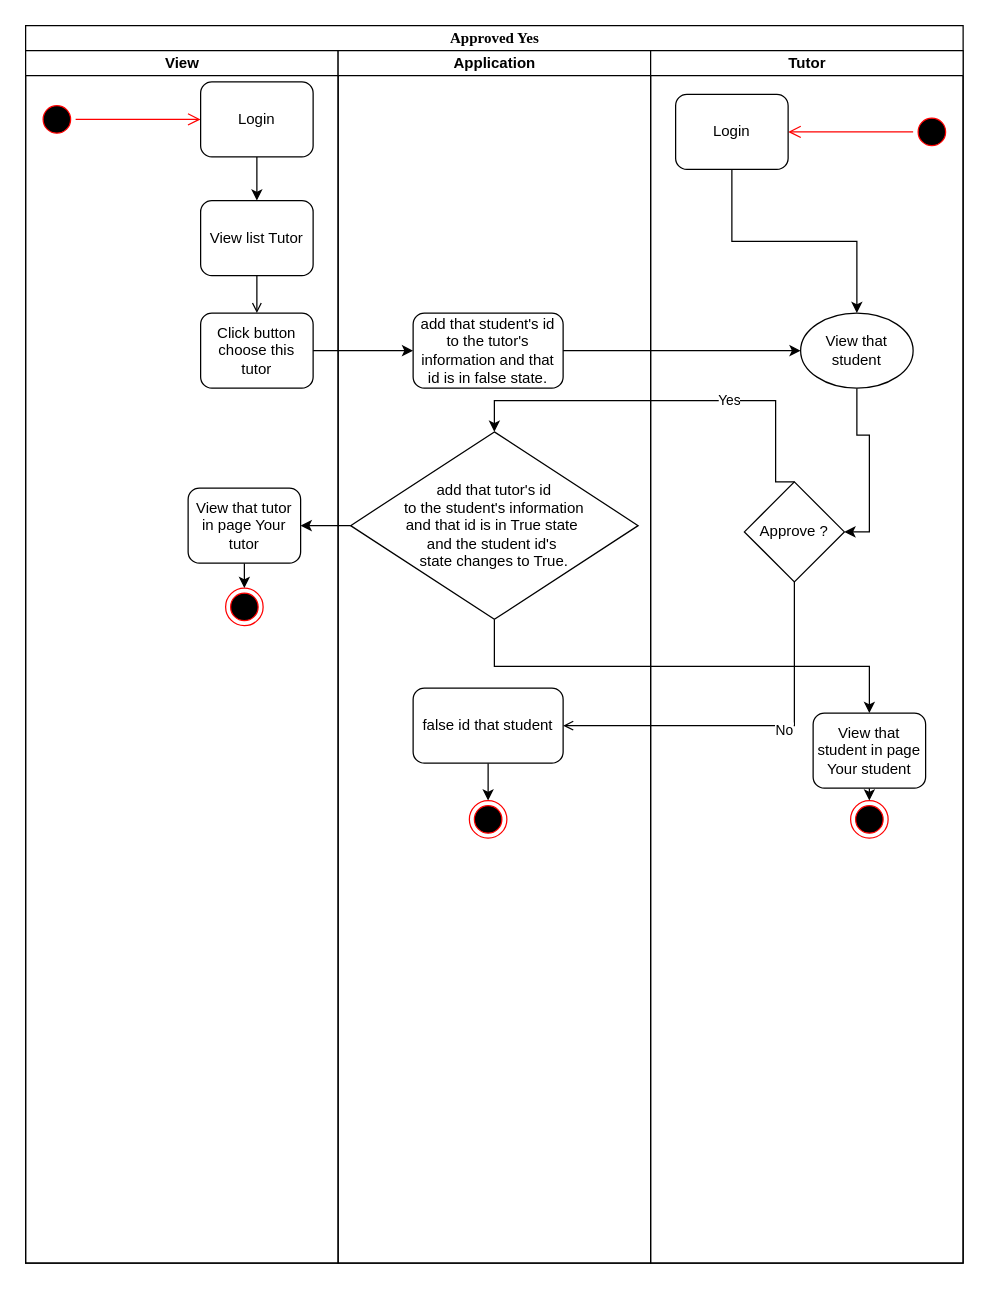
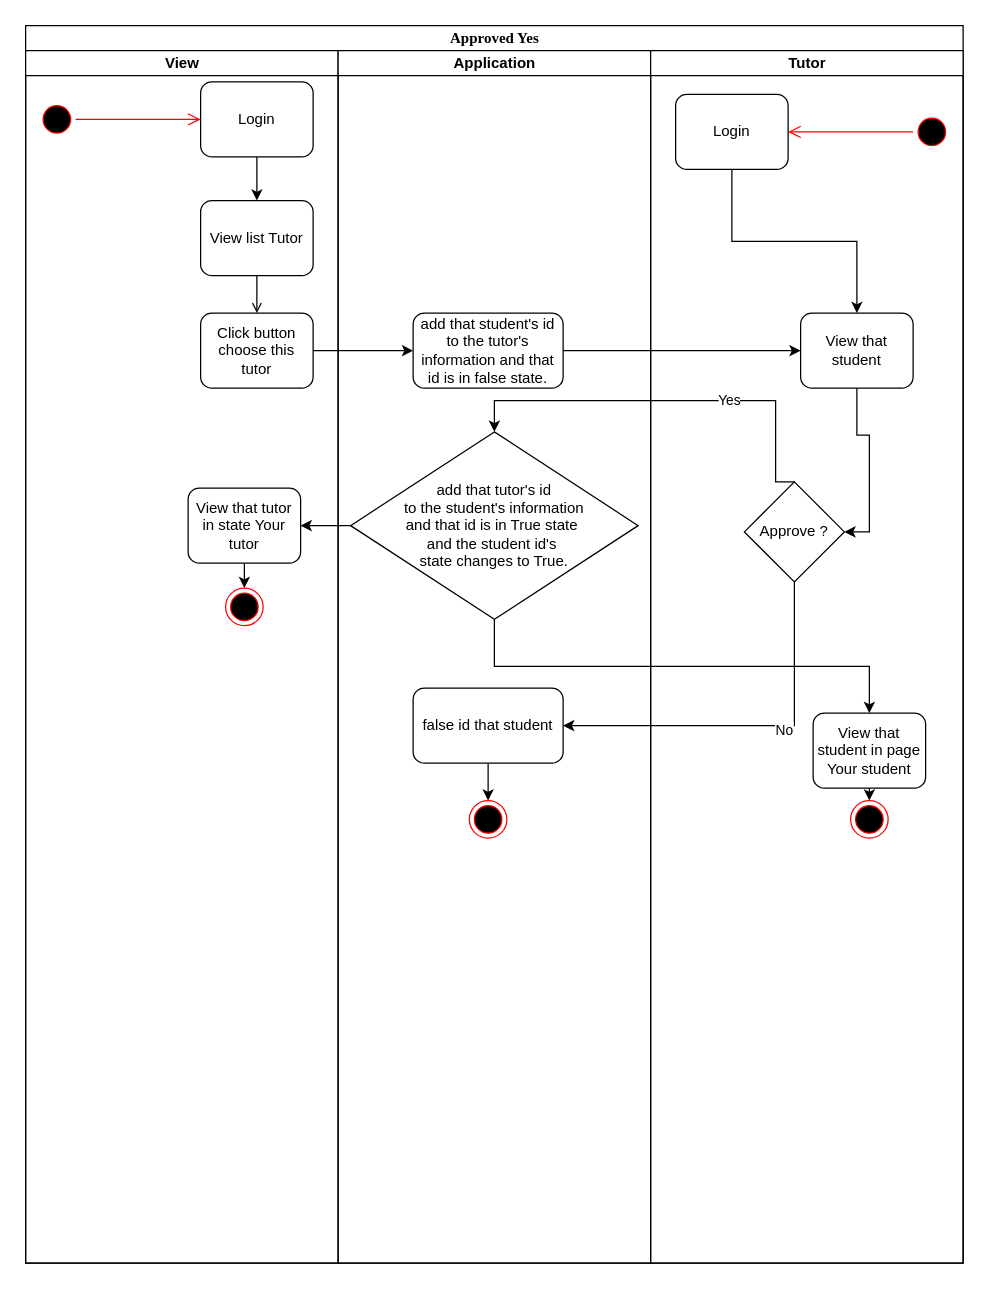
node "View that student": shape ellipse -> rounded rectangle
node "View that tutor in page Your tutor": label "View that tutor in page Your tutor" -> "View that tutor in state Your tutor"
edge "Approve ?" -> "false id that student": arrowhead open -> classic
